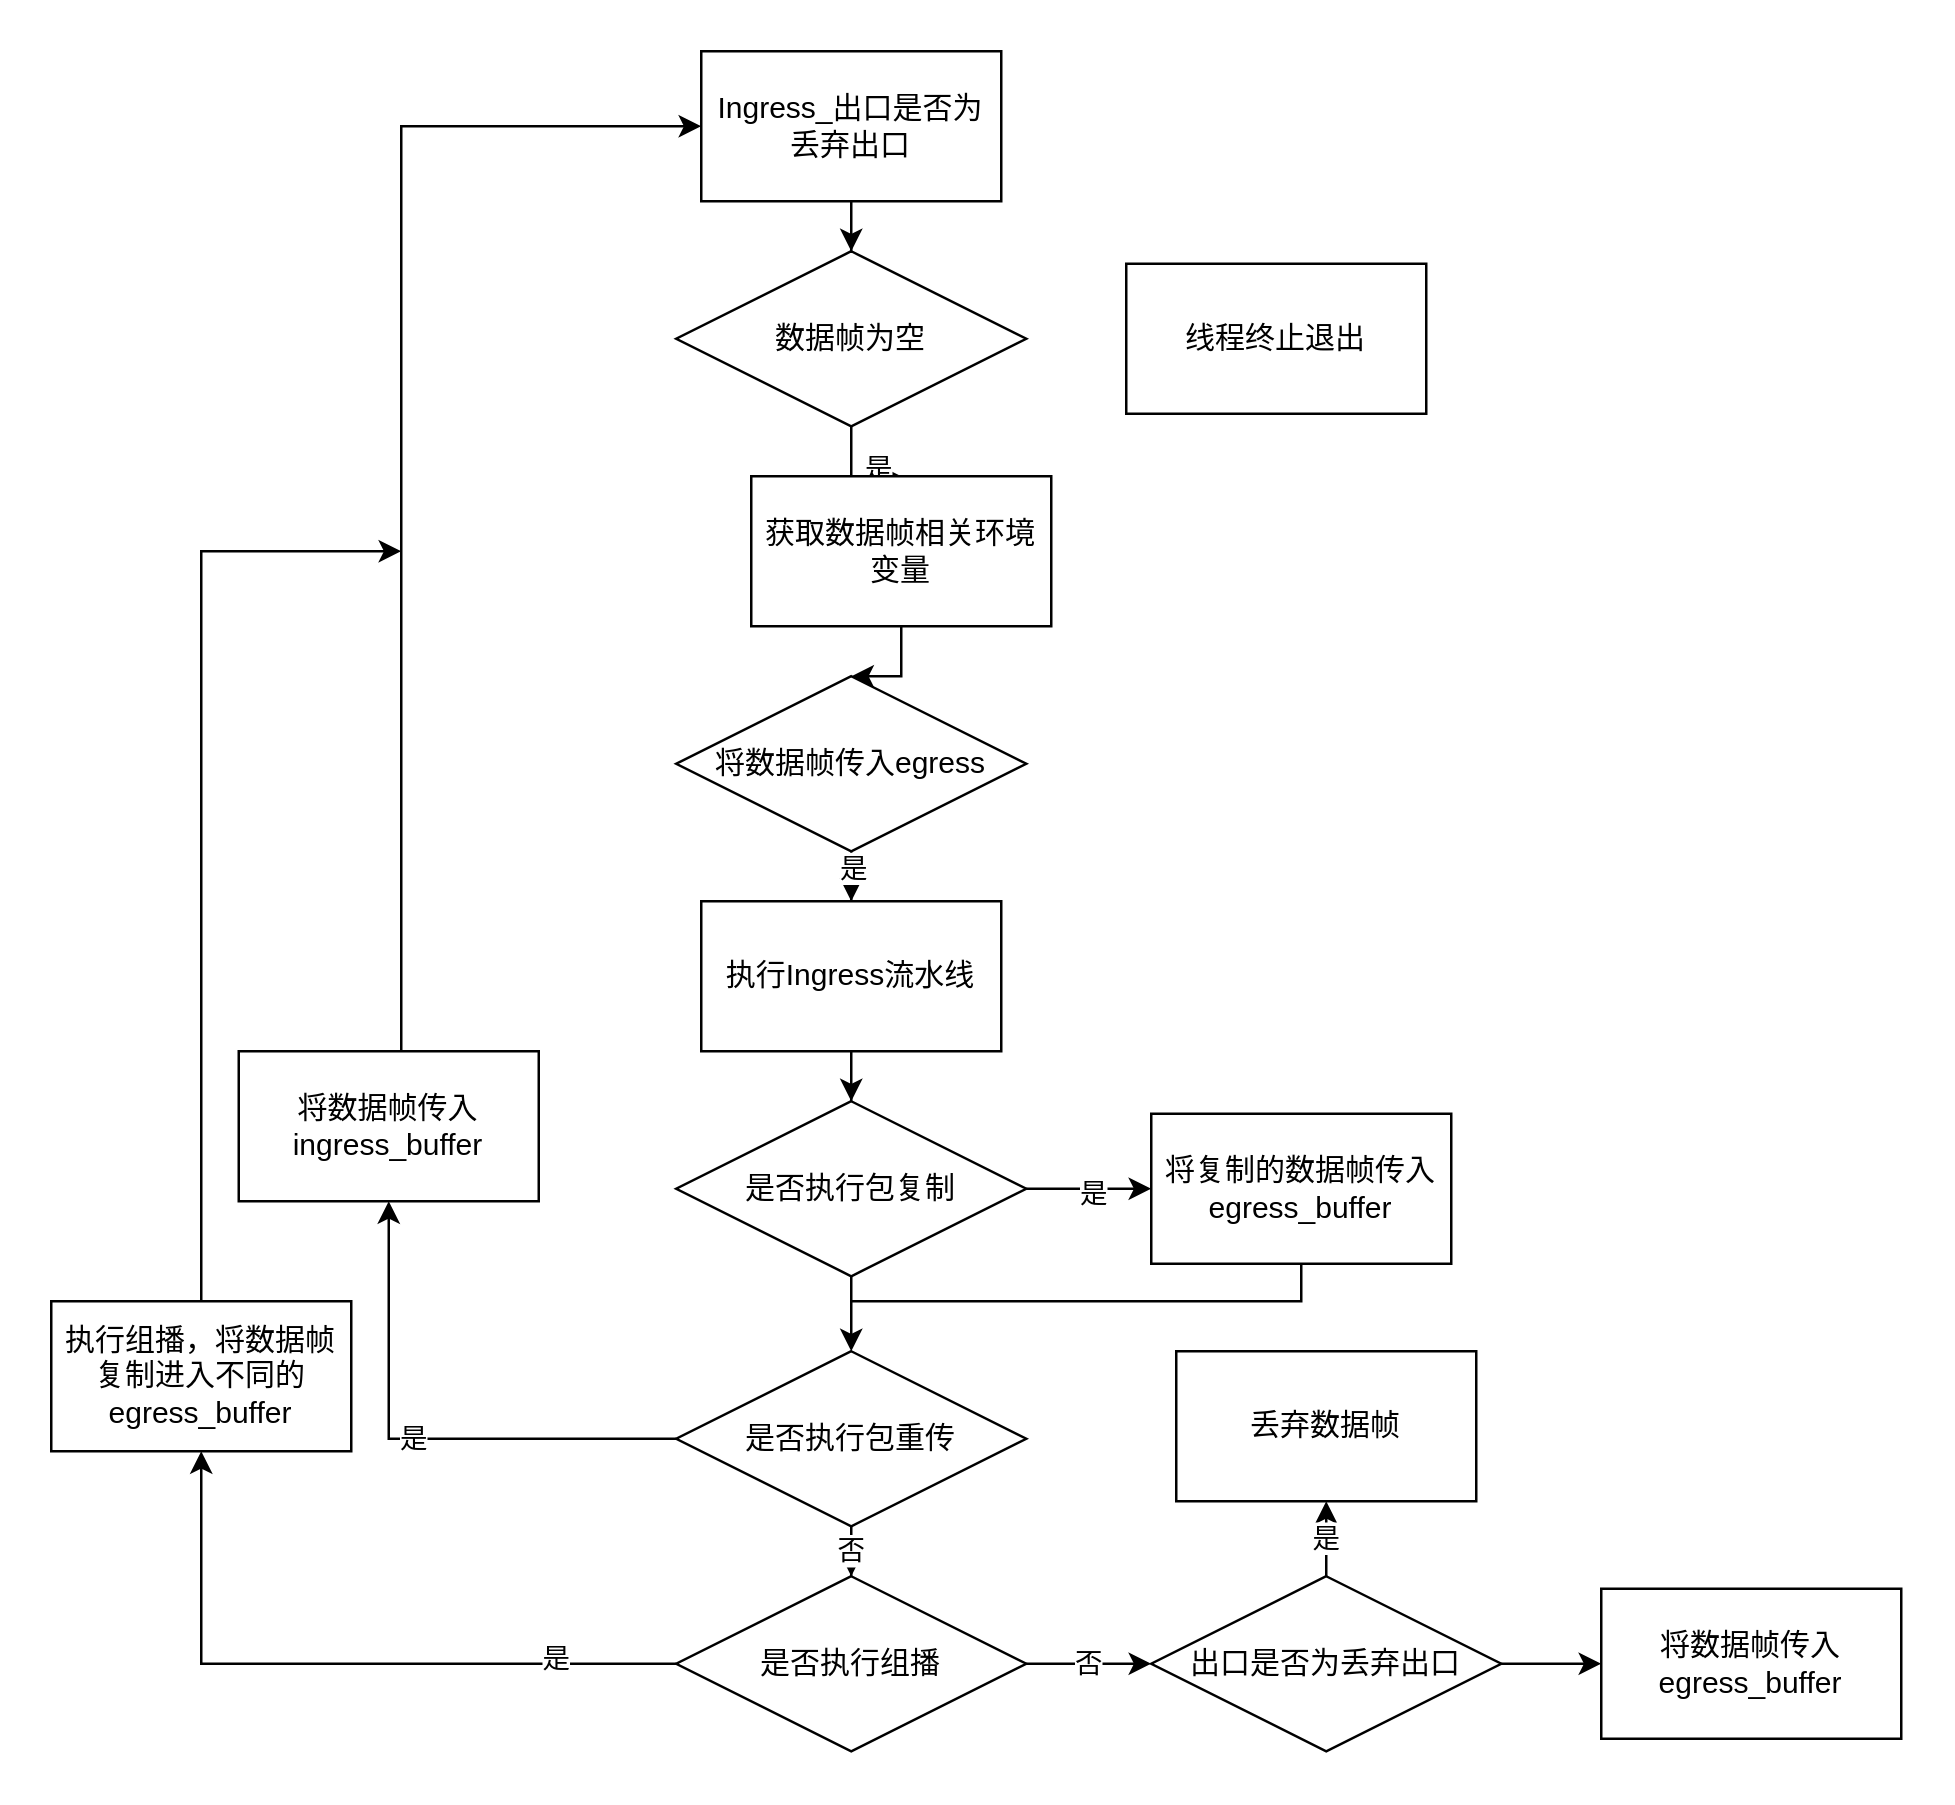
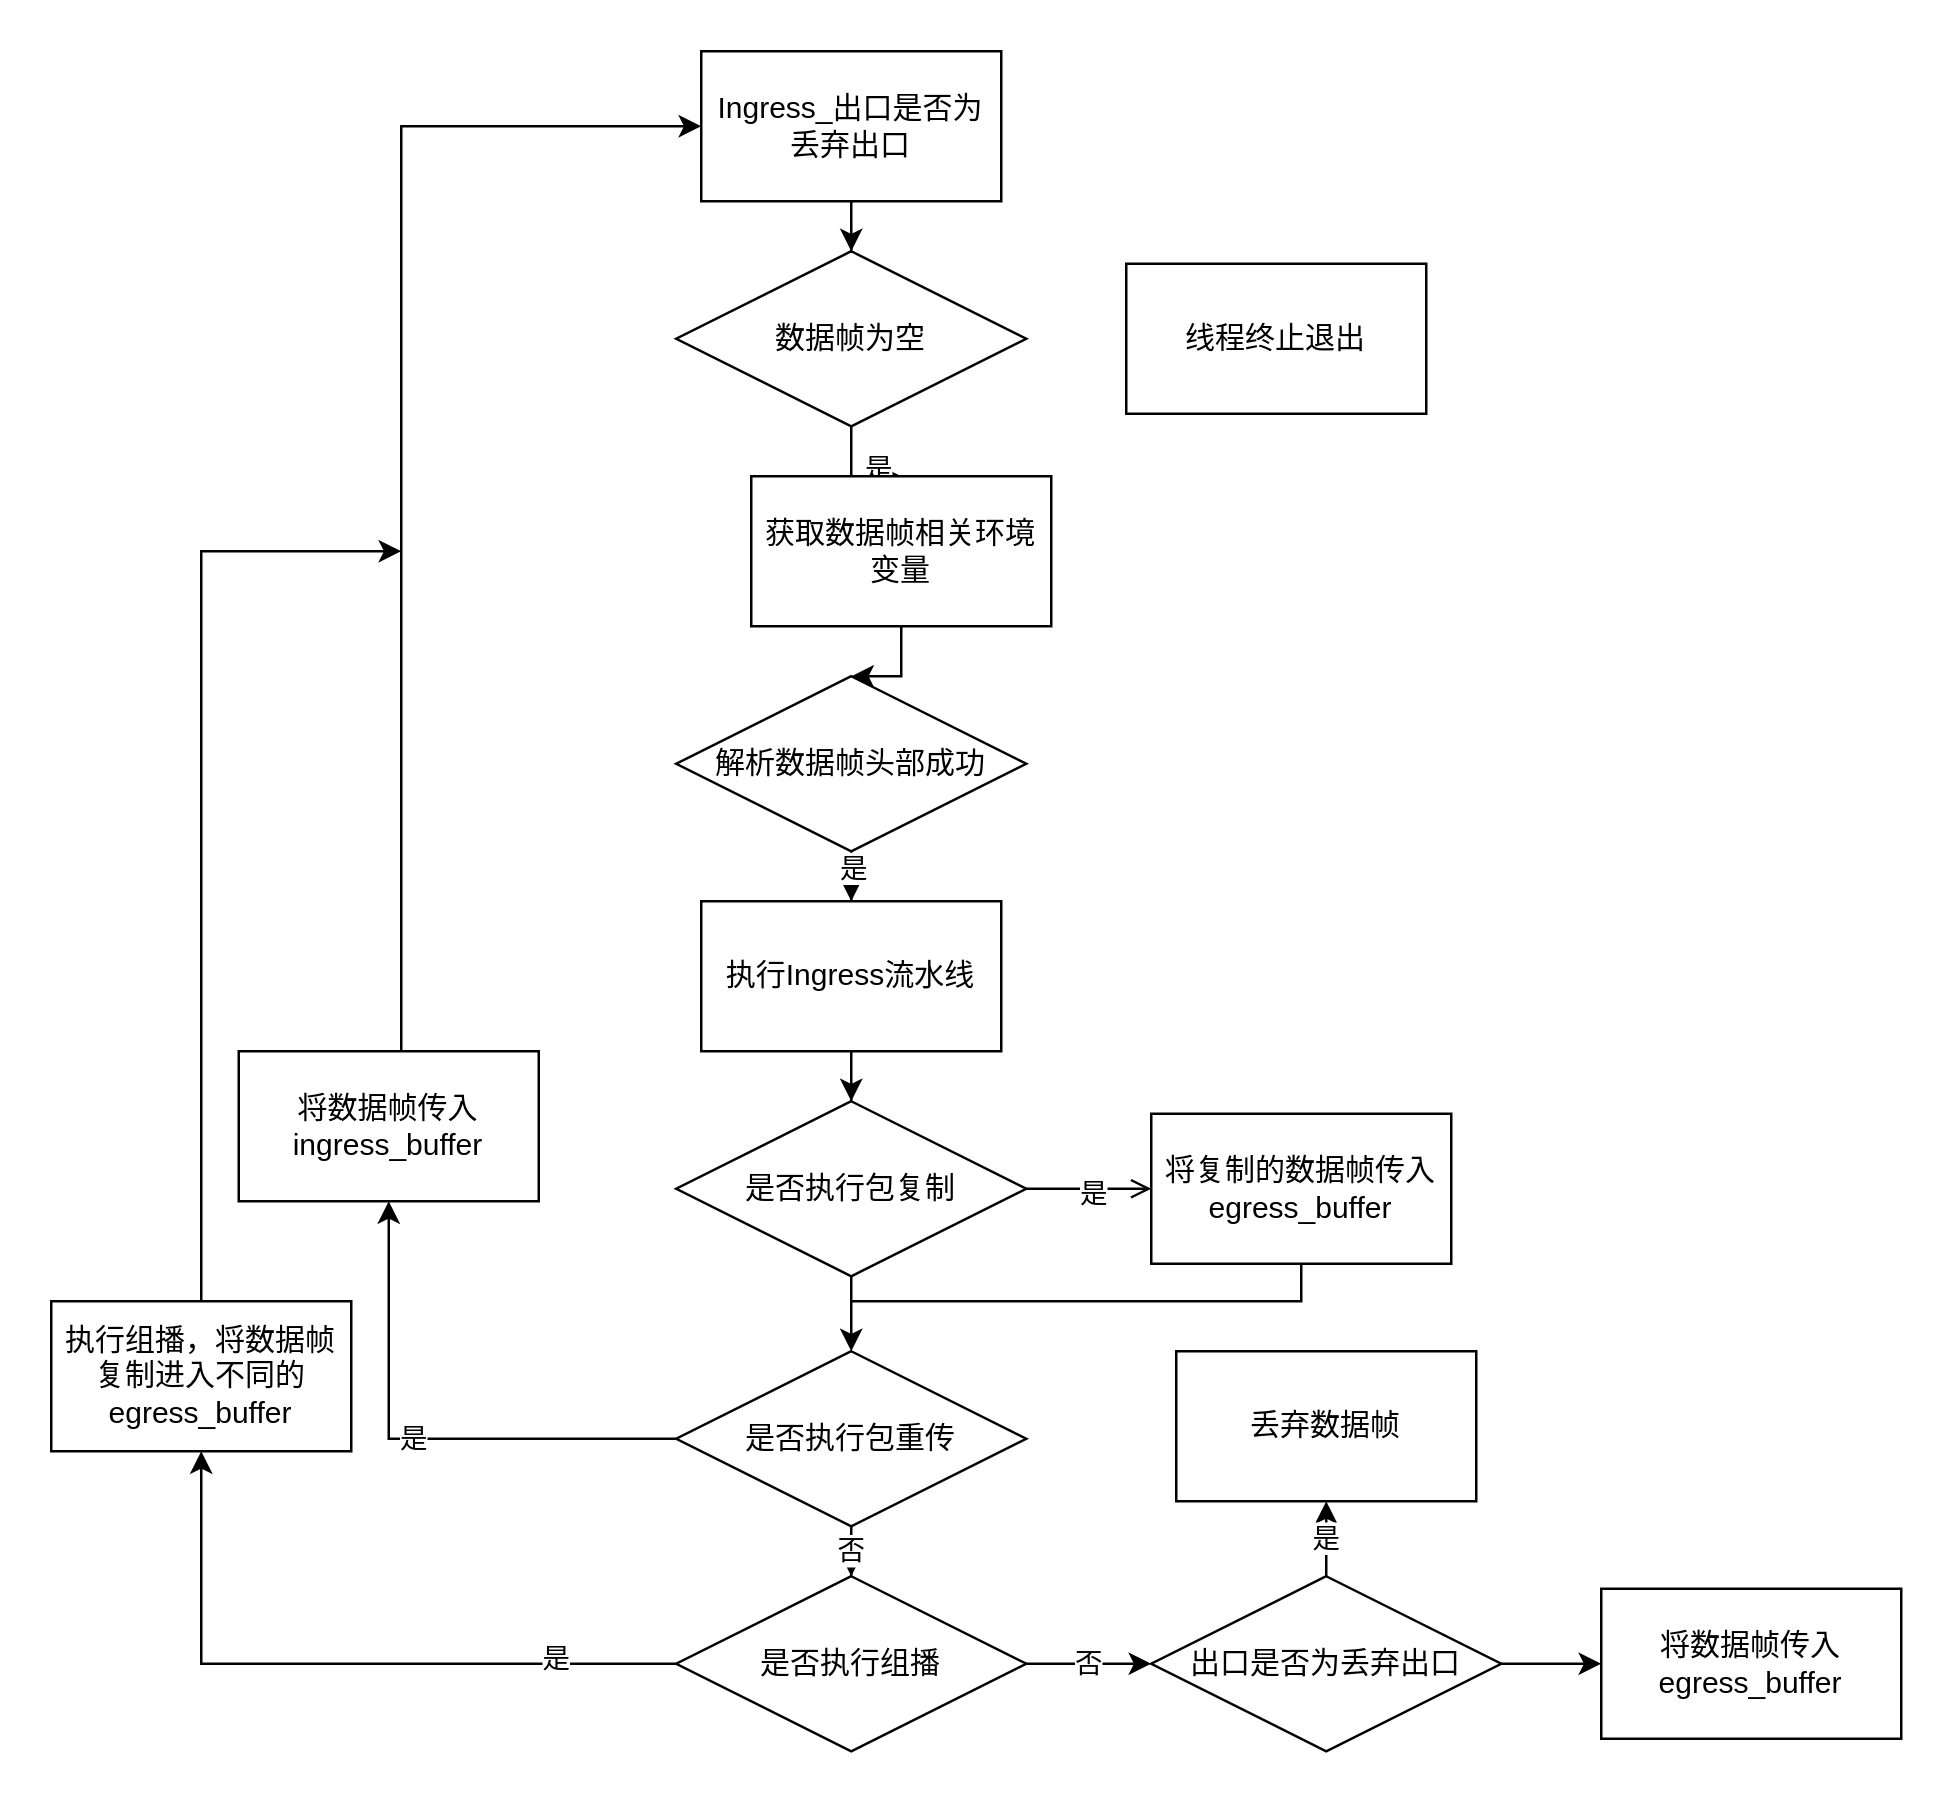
node "将数据帧传入egress": label "将数据帧传入egress" -> "解析数据帧头部成功"
edge "是否执行包复制" -> "将复制的数据帧传入egress_buffer": arrowhead classic -> open
